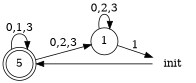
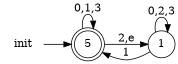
edge "5" -> "1": label "0,2,3" -> "2,e"
edge "1" -> "init": now "1" -> "5"
